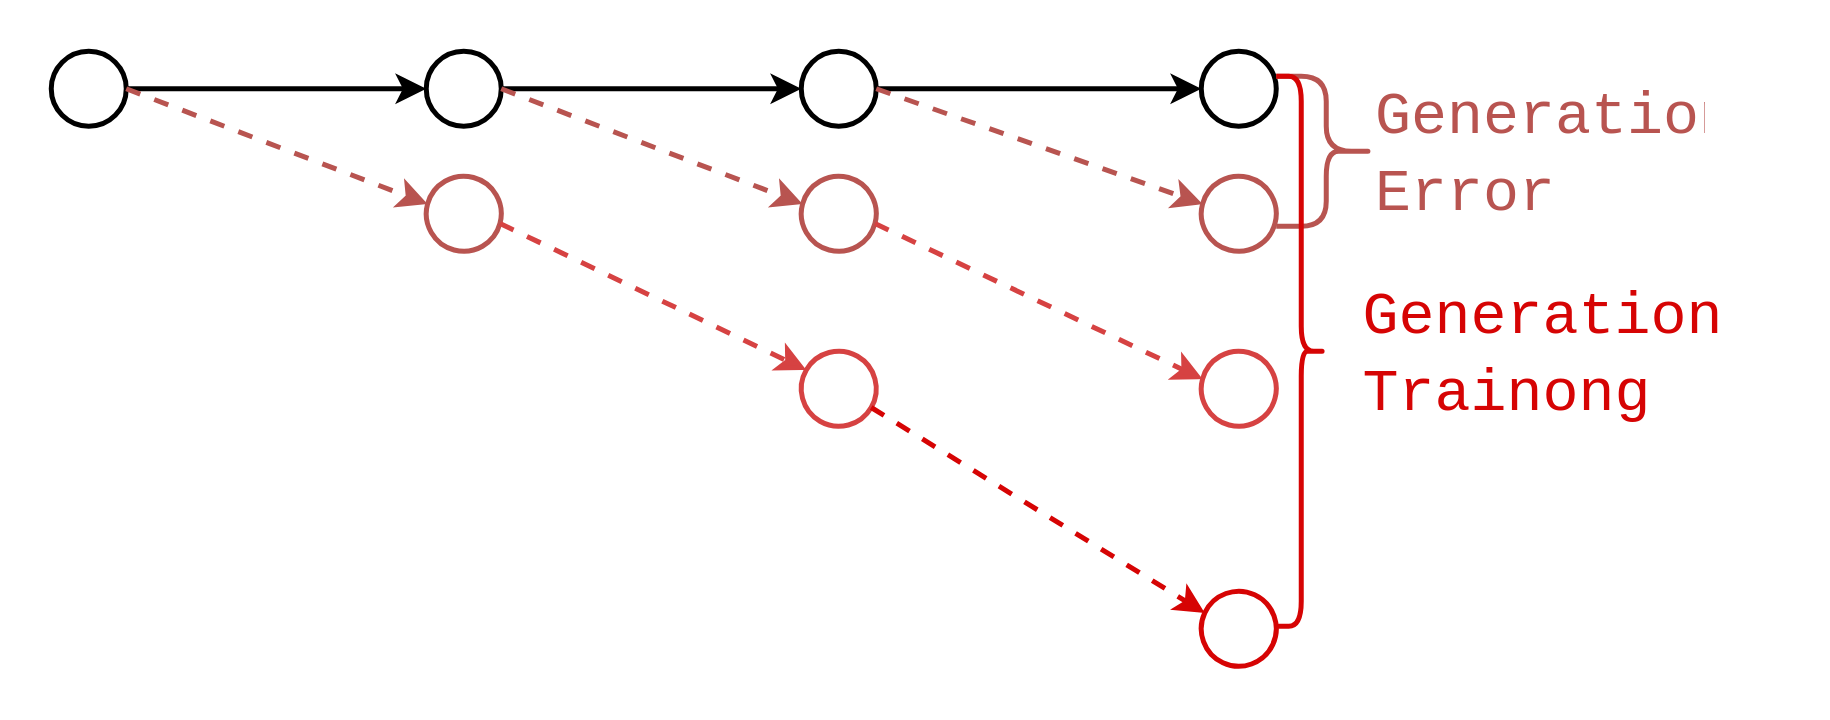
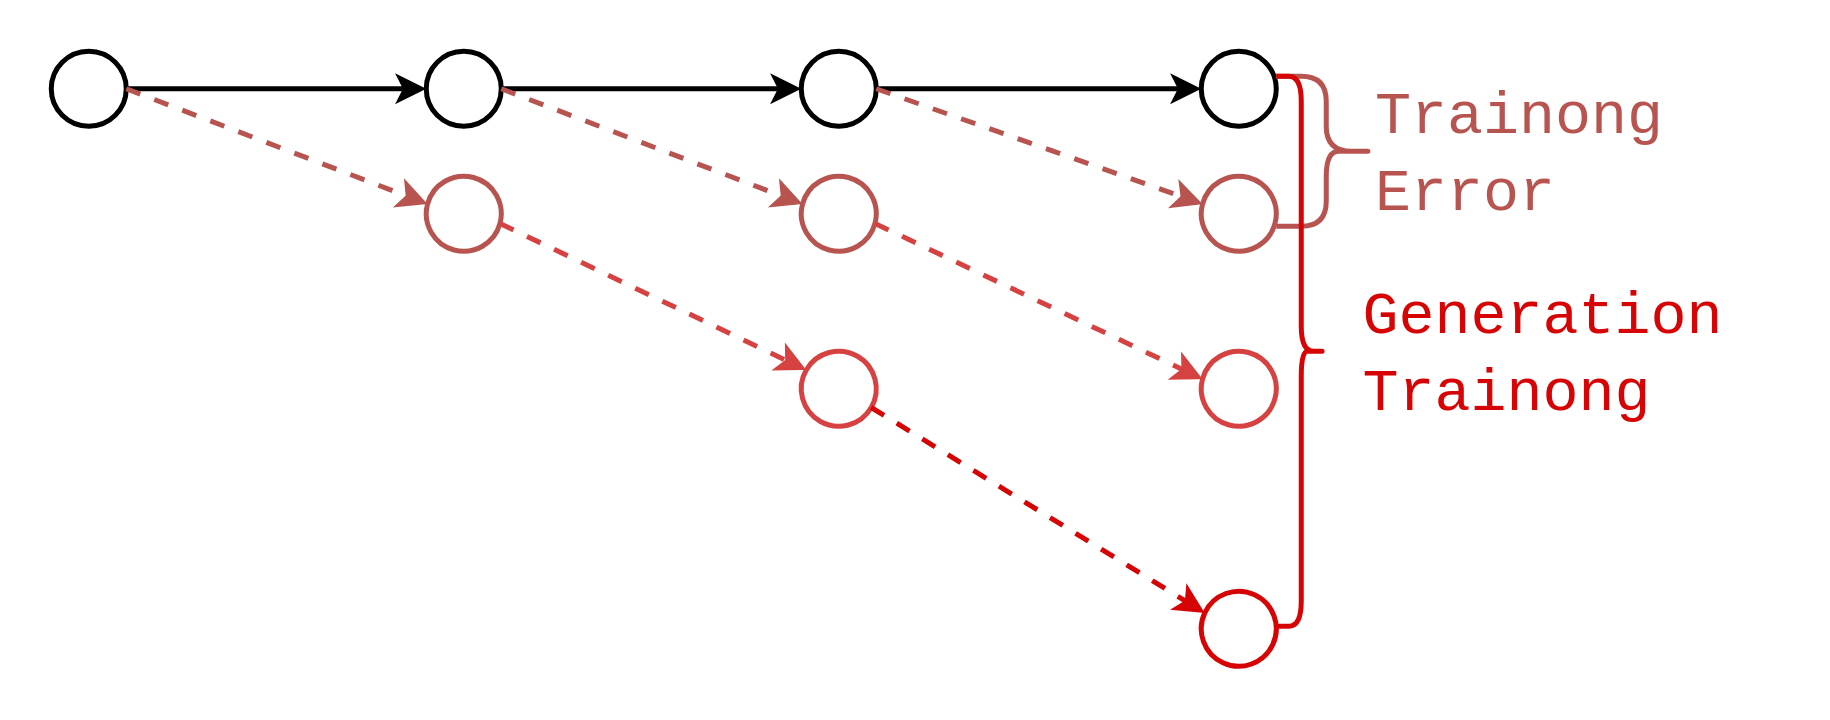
node "Generation Error": label "Generation Error" -> "Trainong Error"
